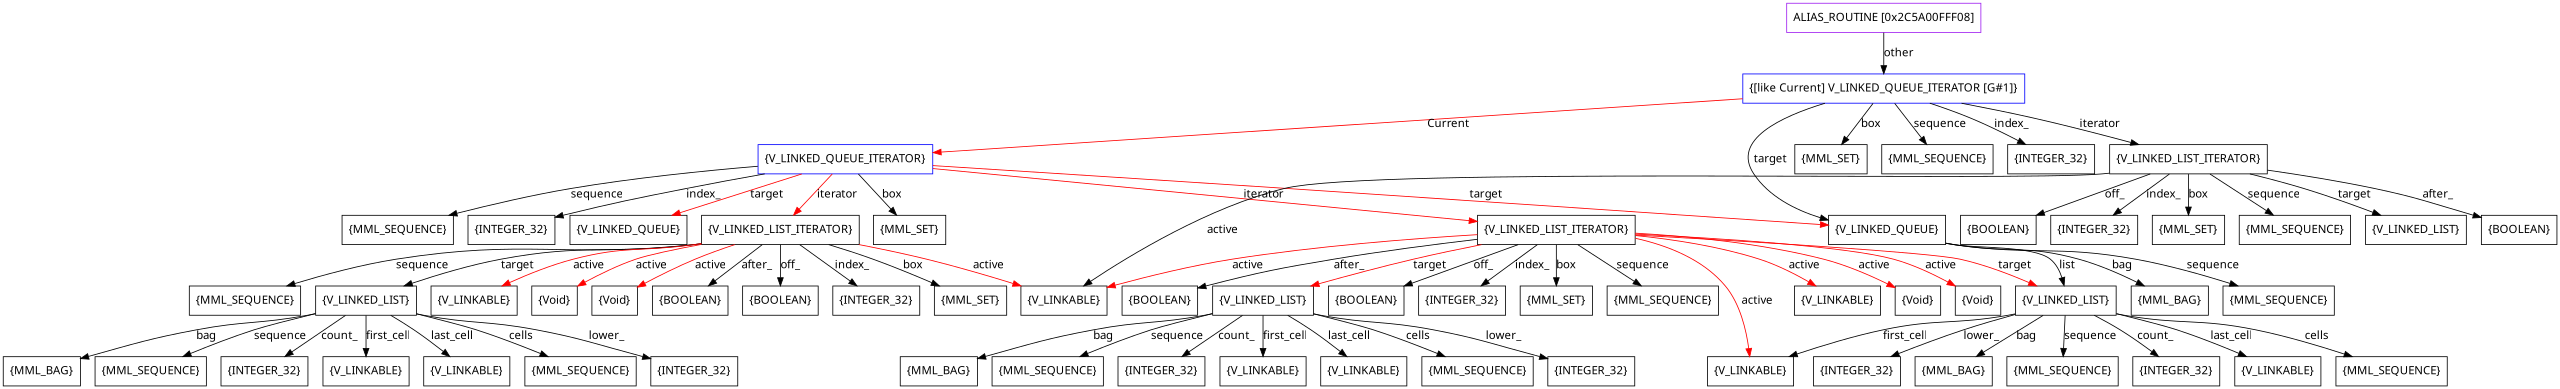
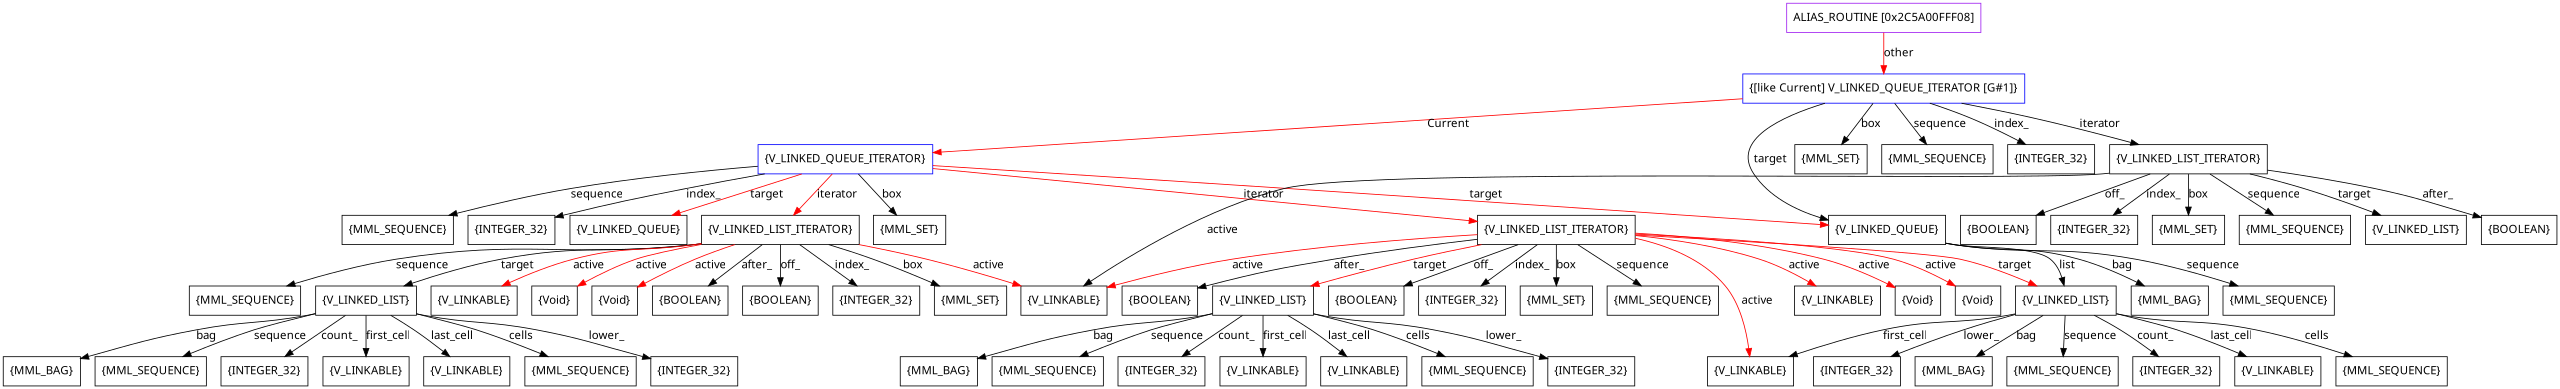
edge "ALIAS_ROUTINE [0x2C5A00FFF08]" -> "{[like Current] V_LINKED_QUEUE_ITERATOR [G#1]}": color black -> red
